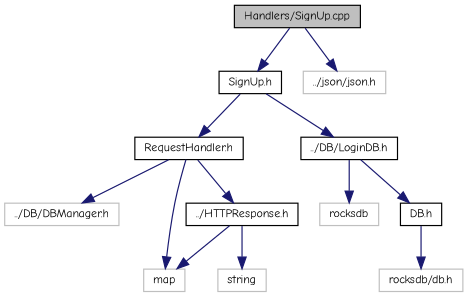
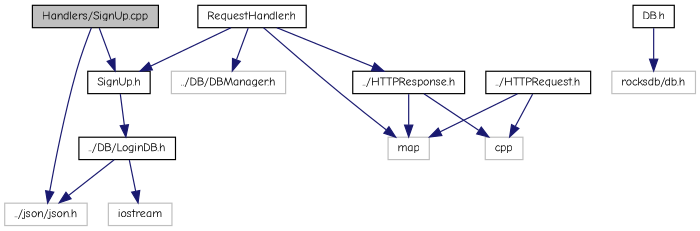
node "../HTTPRequest.h": added
edge "SignUp.h" -> "RequestHandler.h": reversed
edge "../DB/LoginDB.h" -> "DB.h": now "../DB/LoginDB.h" -> "../json/json.h"
node "rocksdb": label "rocksdb" -> "iostream"
node "string": label "string" -> "cpp"
